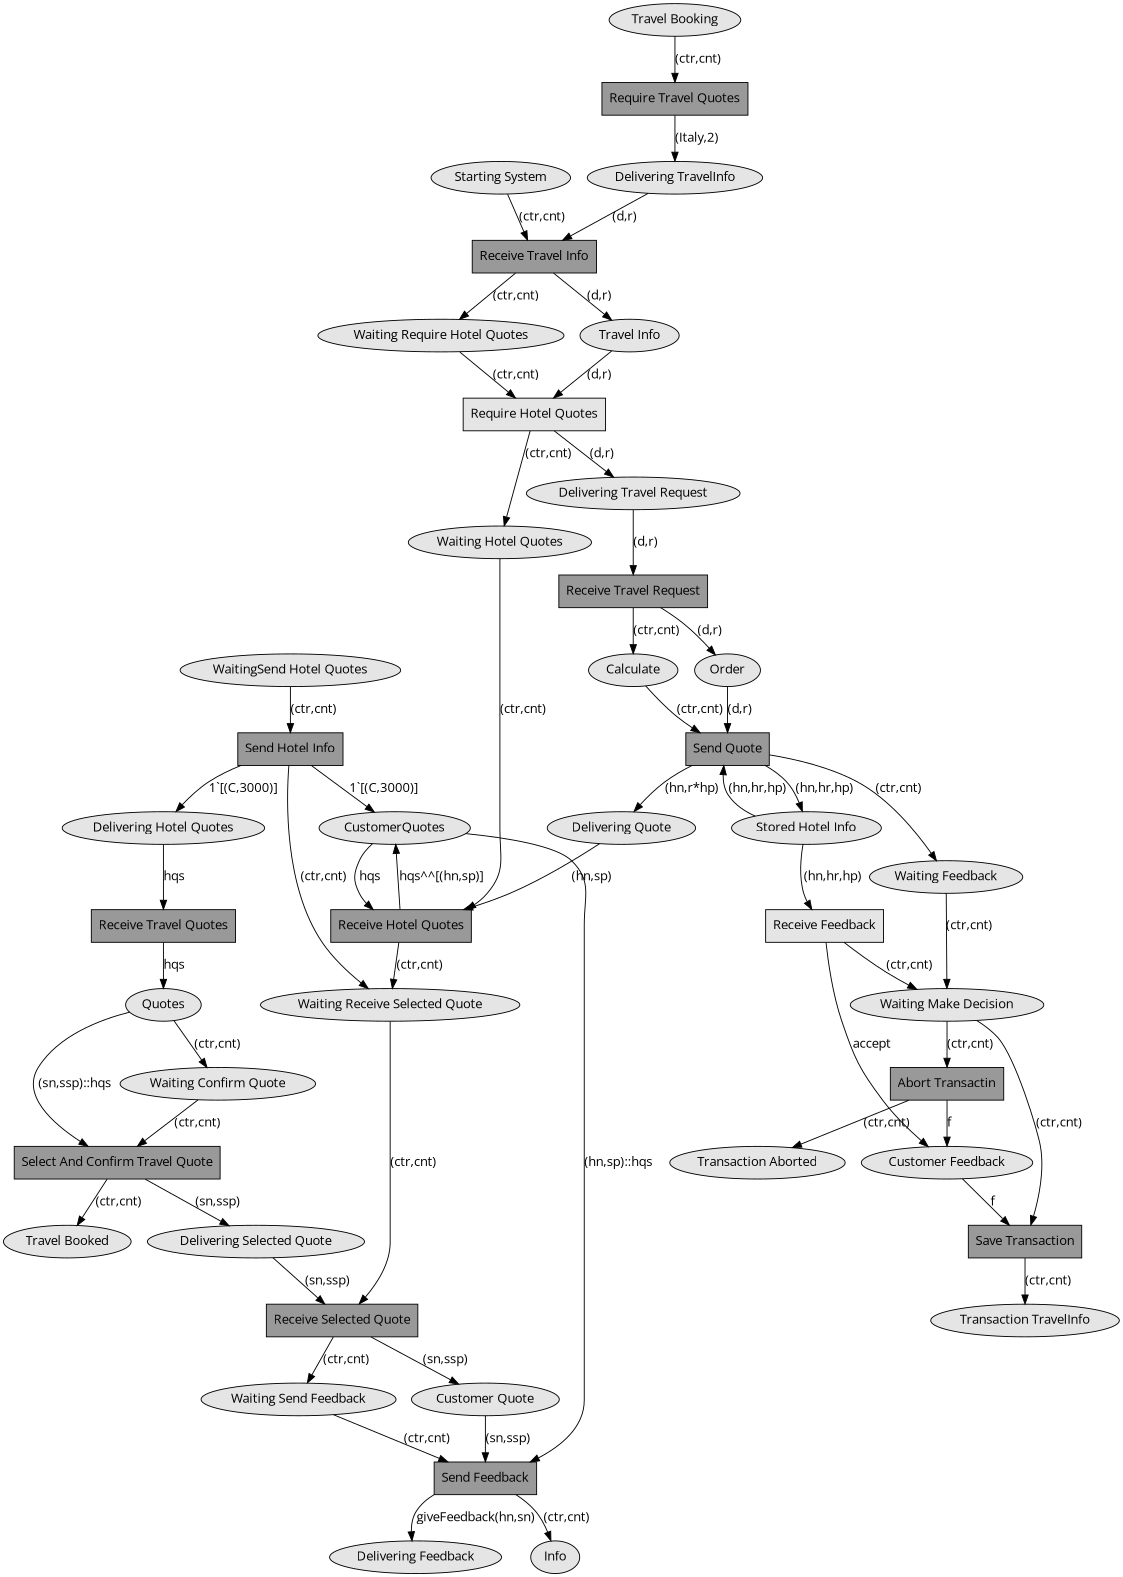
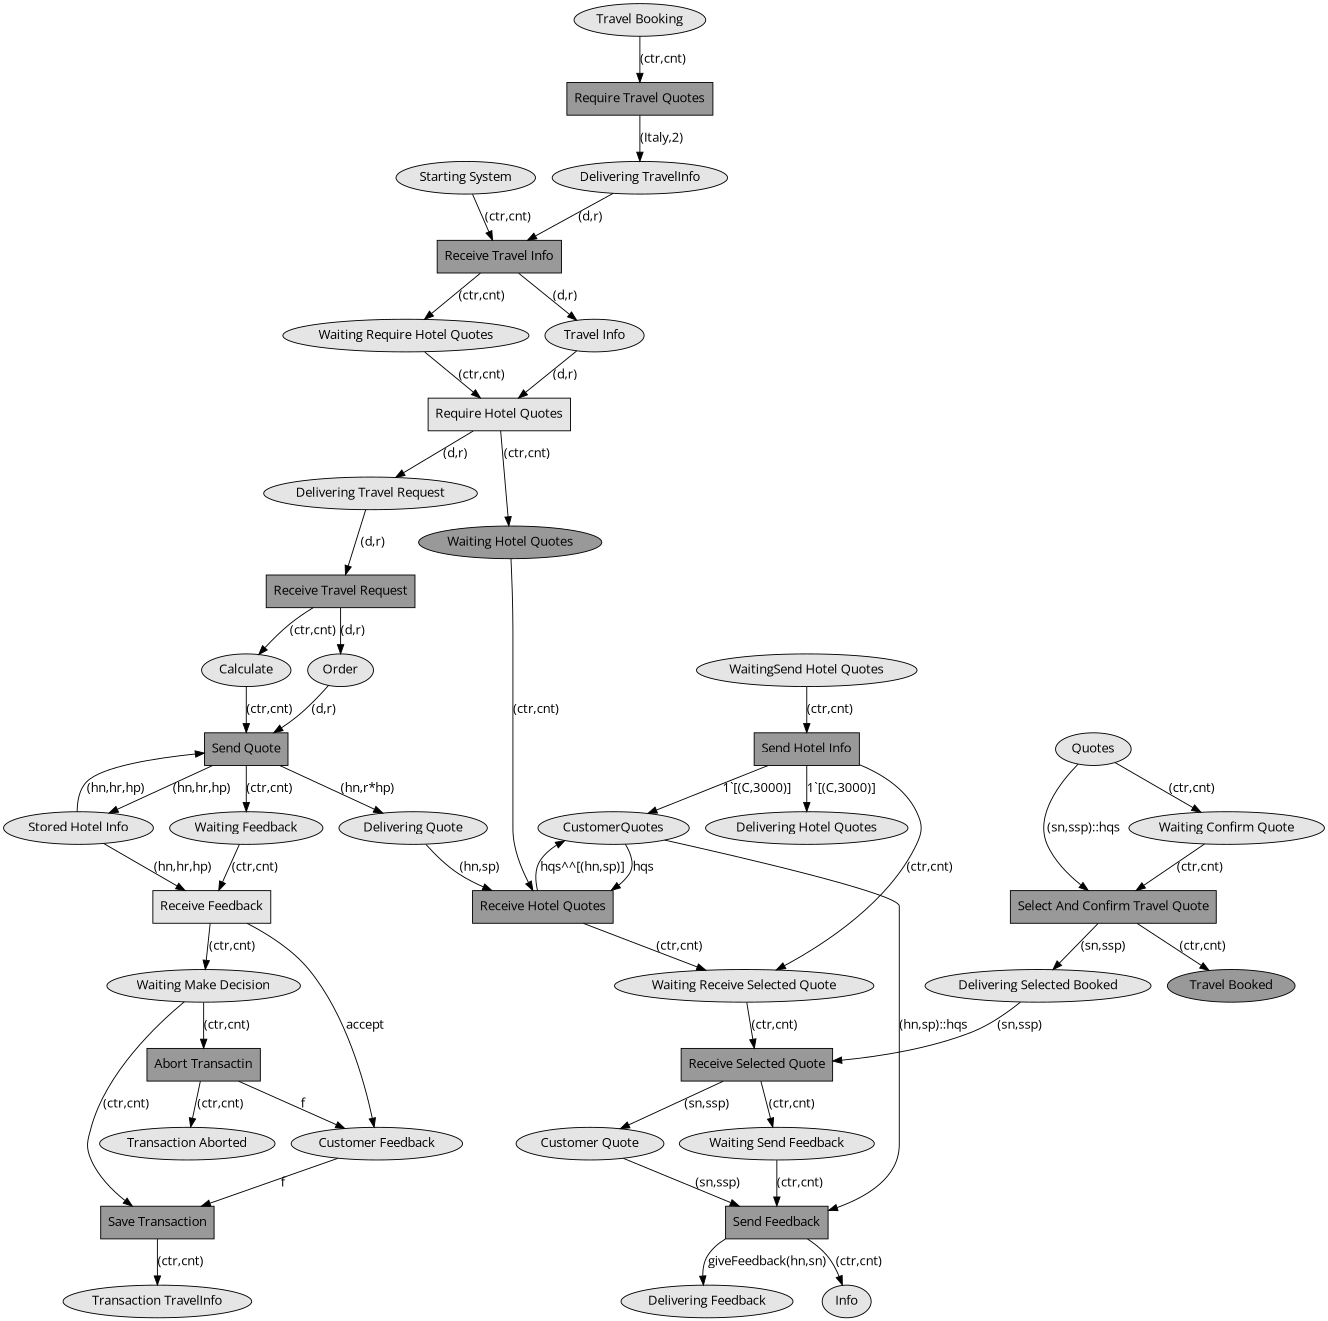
node "Waiting Hotel Quotes": fillcolor gray90 -> grey60
node "Receive Travel Quotes": removed
edge "Waiting Feedback" -> "Waiting Make Decision": now "Waiting Feedback" -> "Receive Feedback"
node "Travel Booked": fillcolor gray90 -> grey60
node "Delivering Selected Quote": label "Delivering Selected Quote" -> "Delivering Selected Booked"
